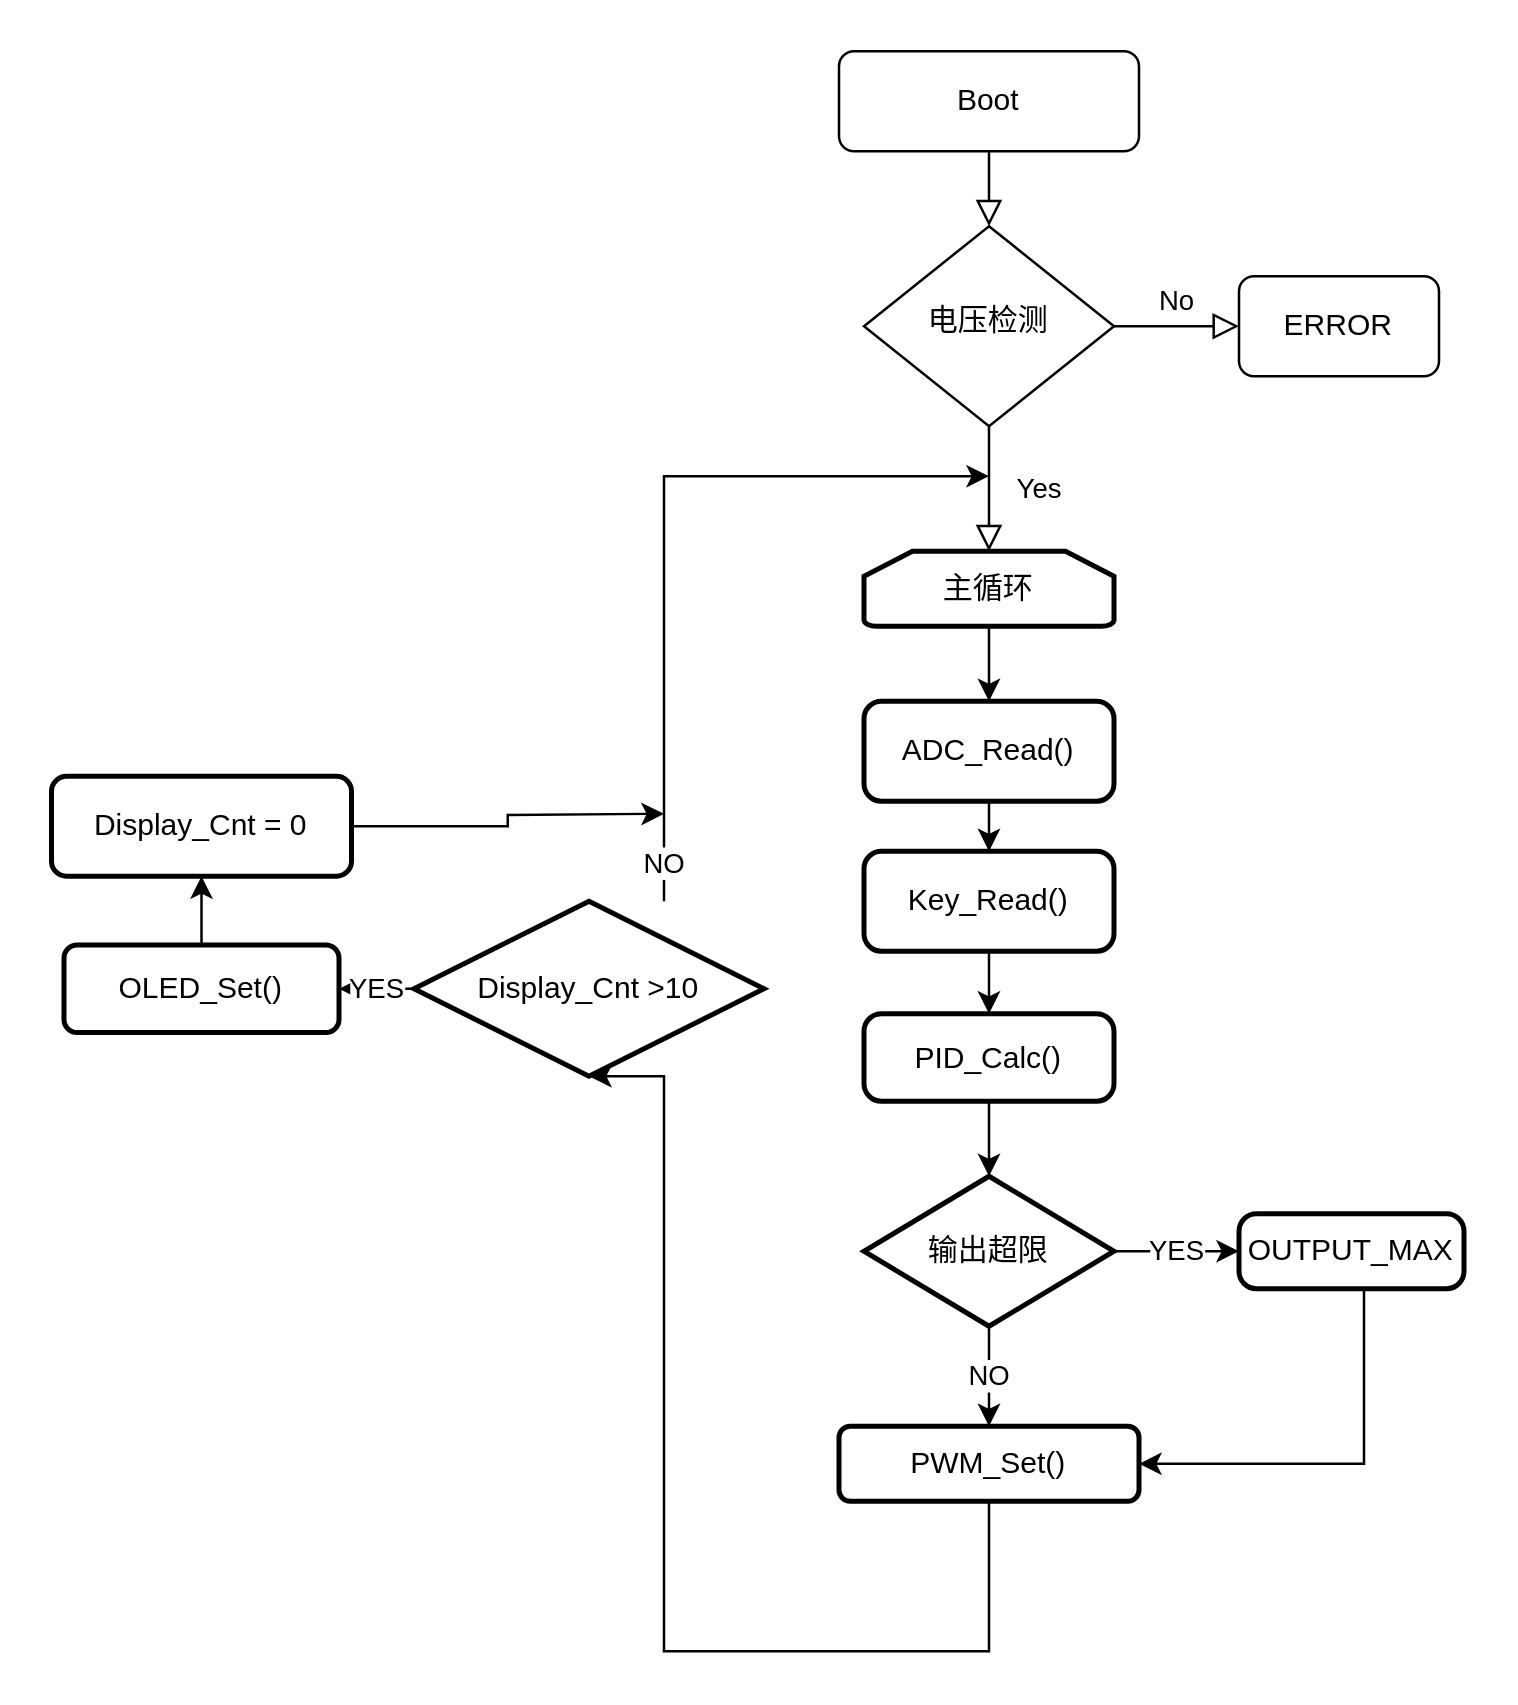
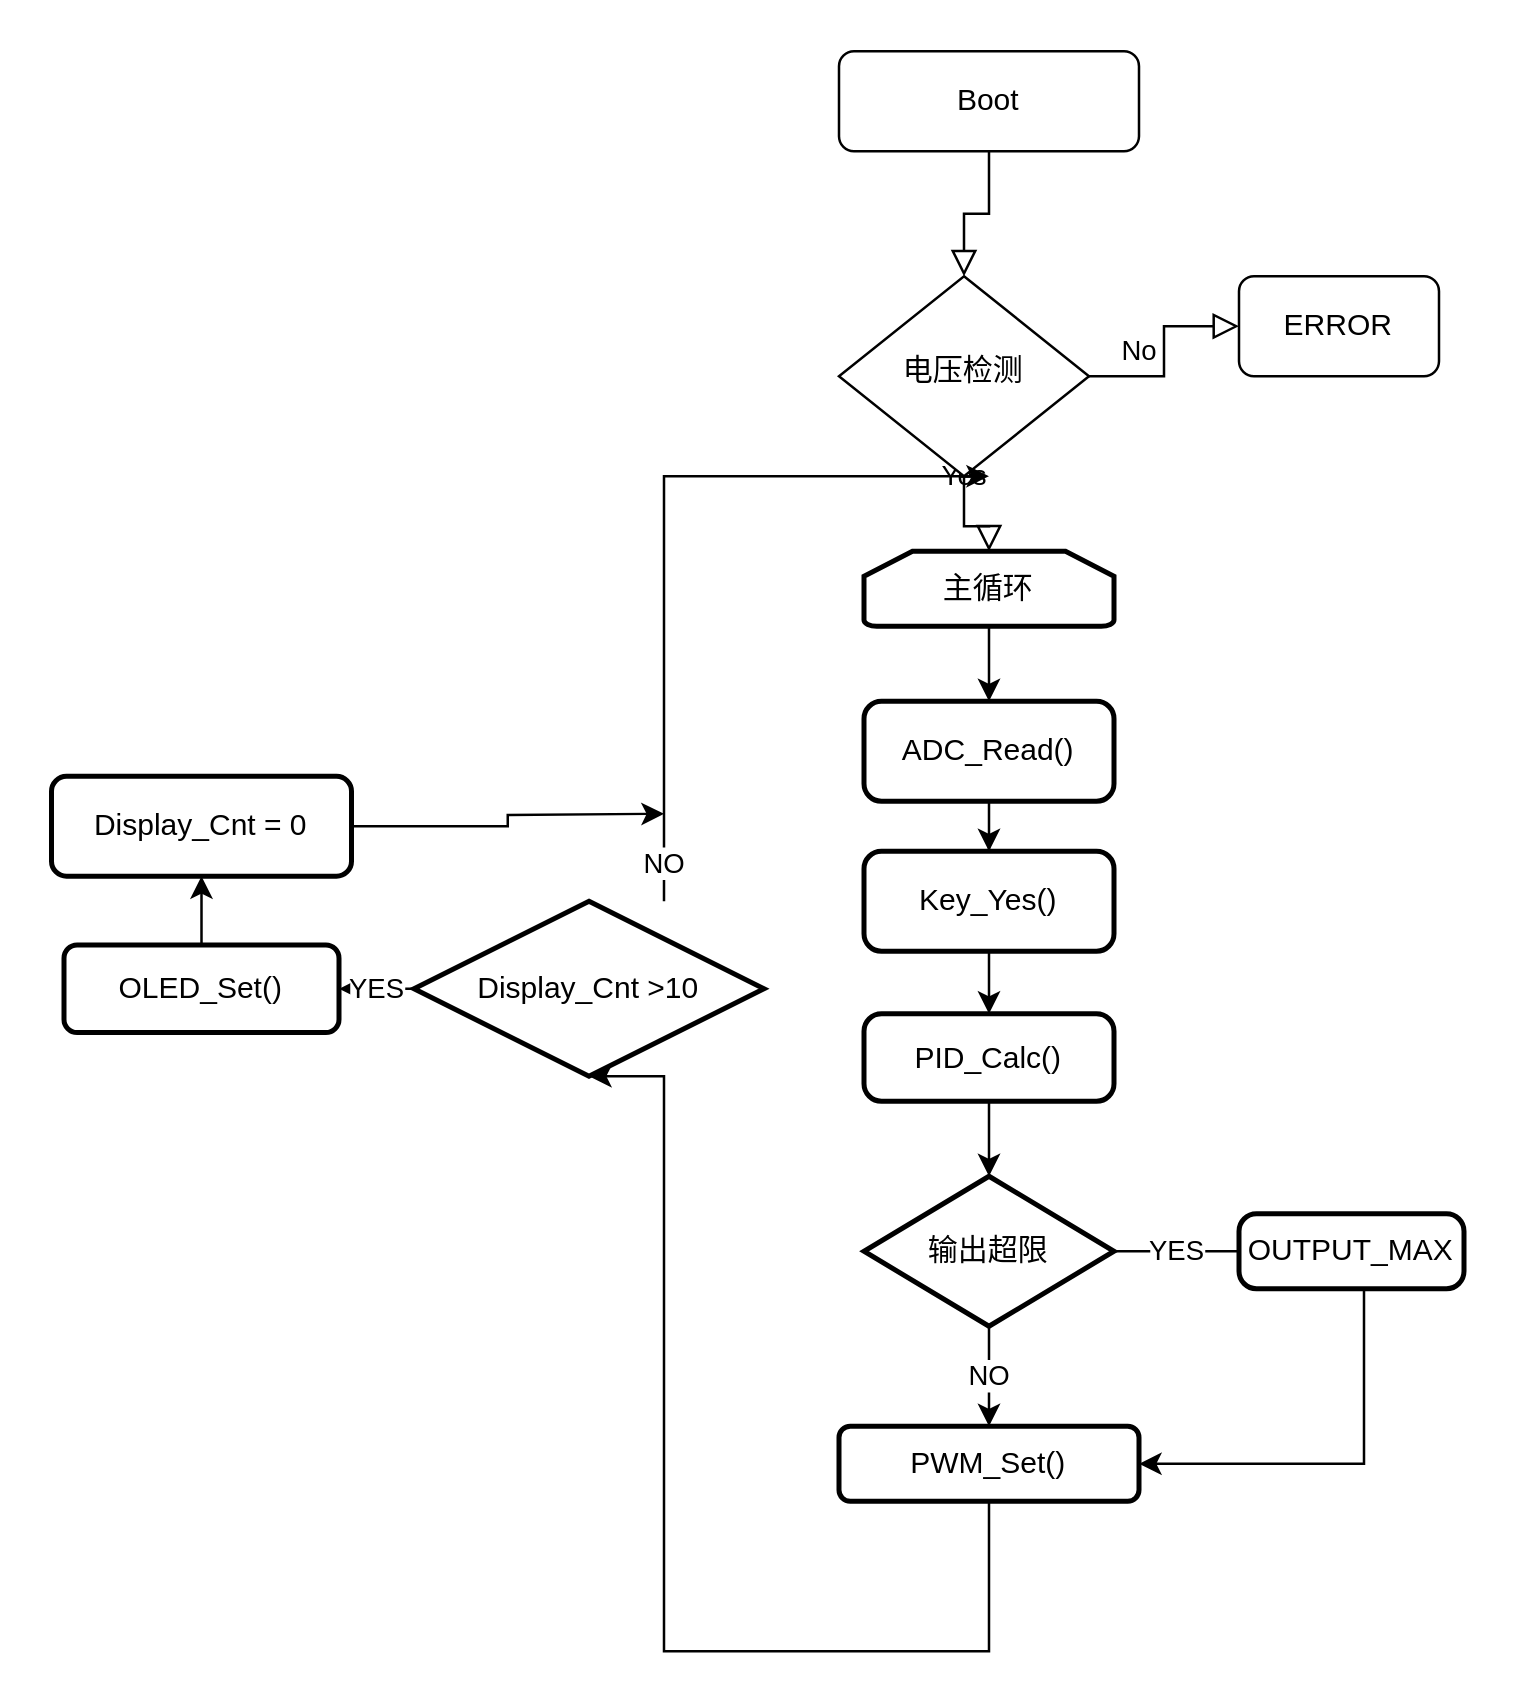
node "电压检测": moved (989, 326) -> (964, 376)
node "Key_Read()": label "Key_Read()" -> "Key_Yes()"
edge "输出超限" -> "OUTPUT_MAX": arrowhead classic -> none
